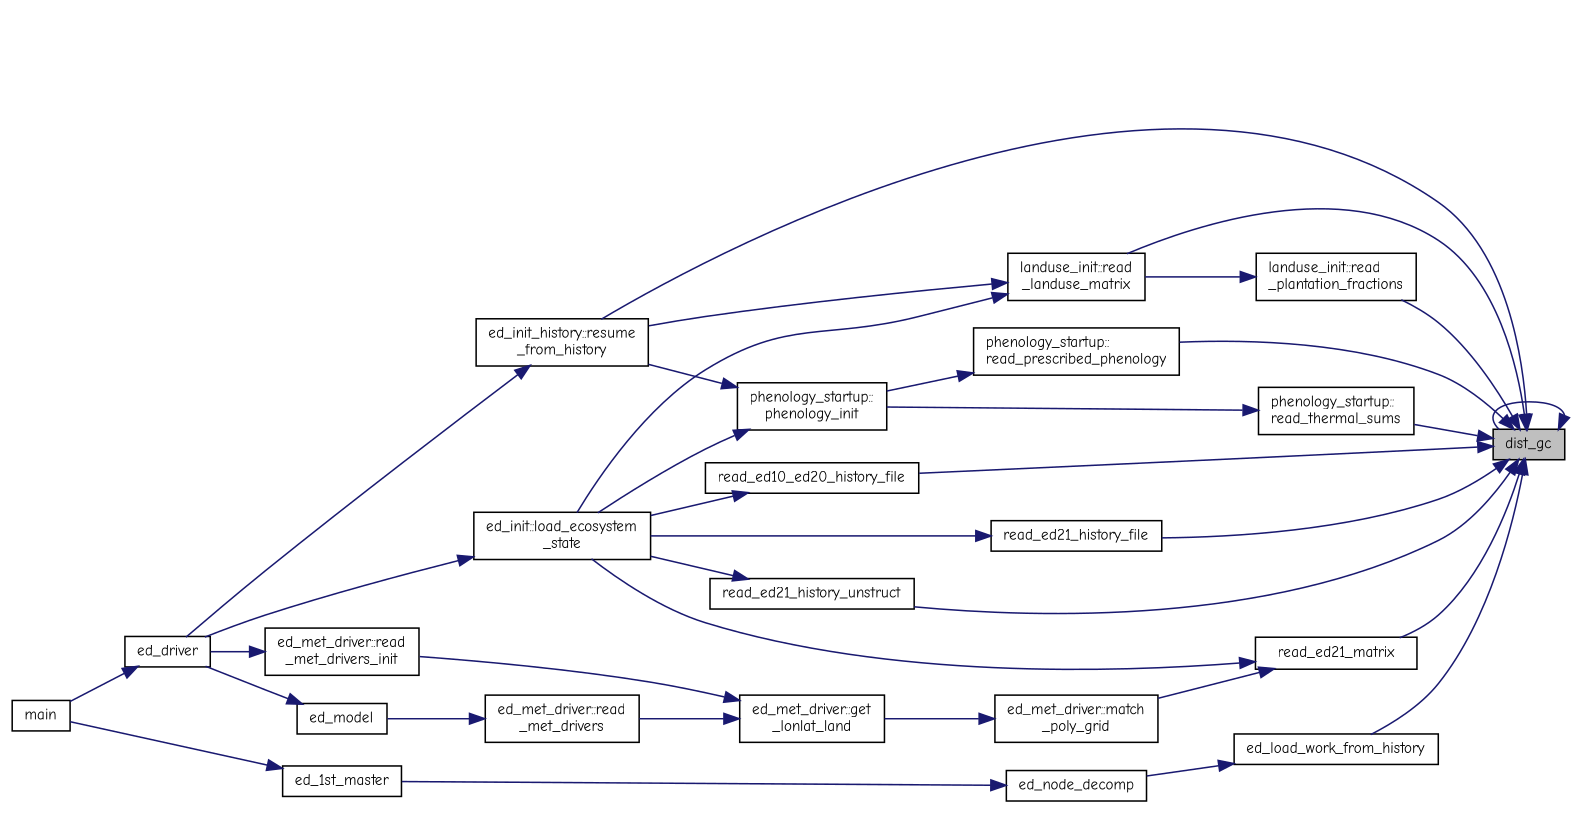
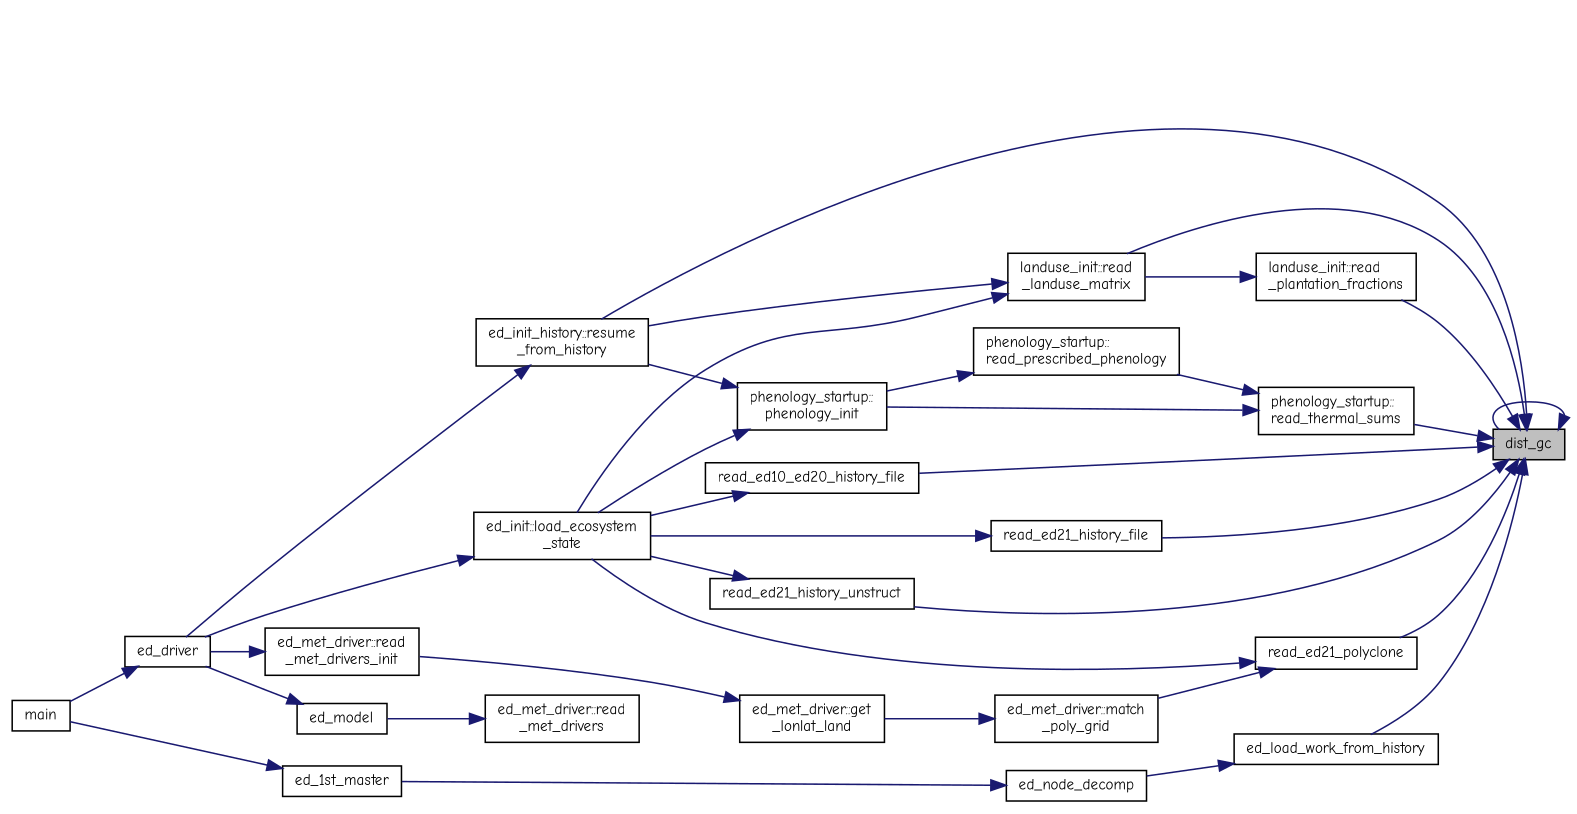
edge "phenology_startup:: read_prescribed_phenology" -> "dist_gc": now "phenology_startup:: read_prescribed_phenology" -> "phenology_startup:: read_thermal_sums"
node "read_ed21_matrix": label "read_ed21_matrix" -> "read_ed21_polyclone"
edge "ed_met_driver::read _met_drivers" -> "ed_met_driver::get _lonlat_land": removed
